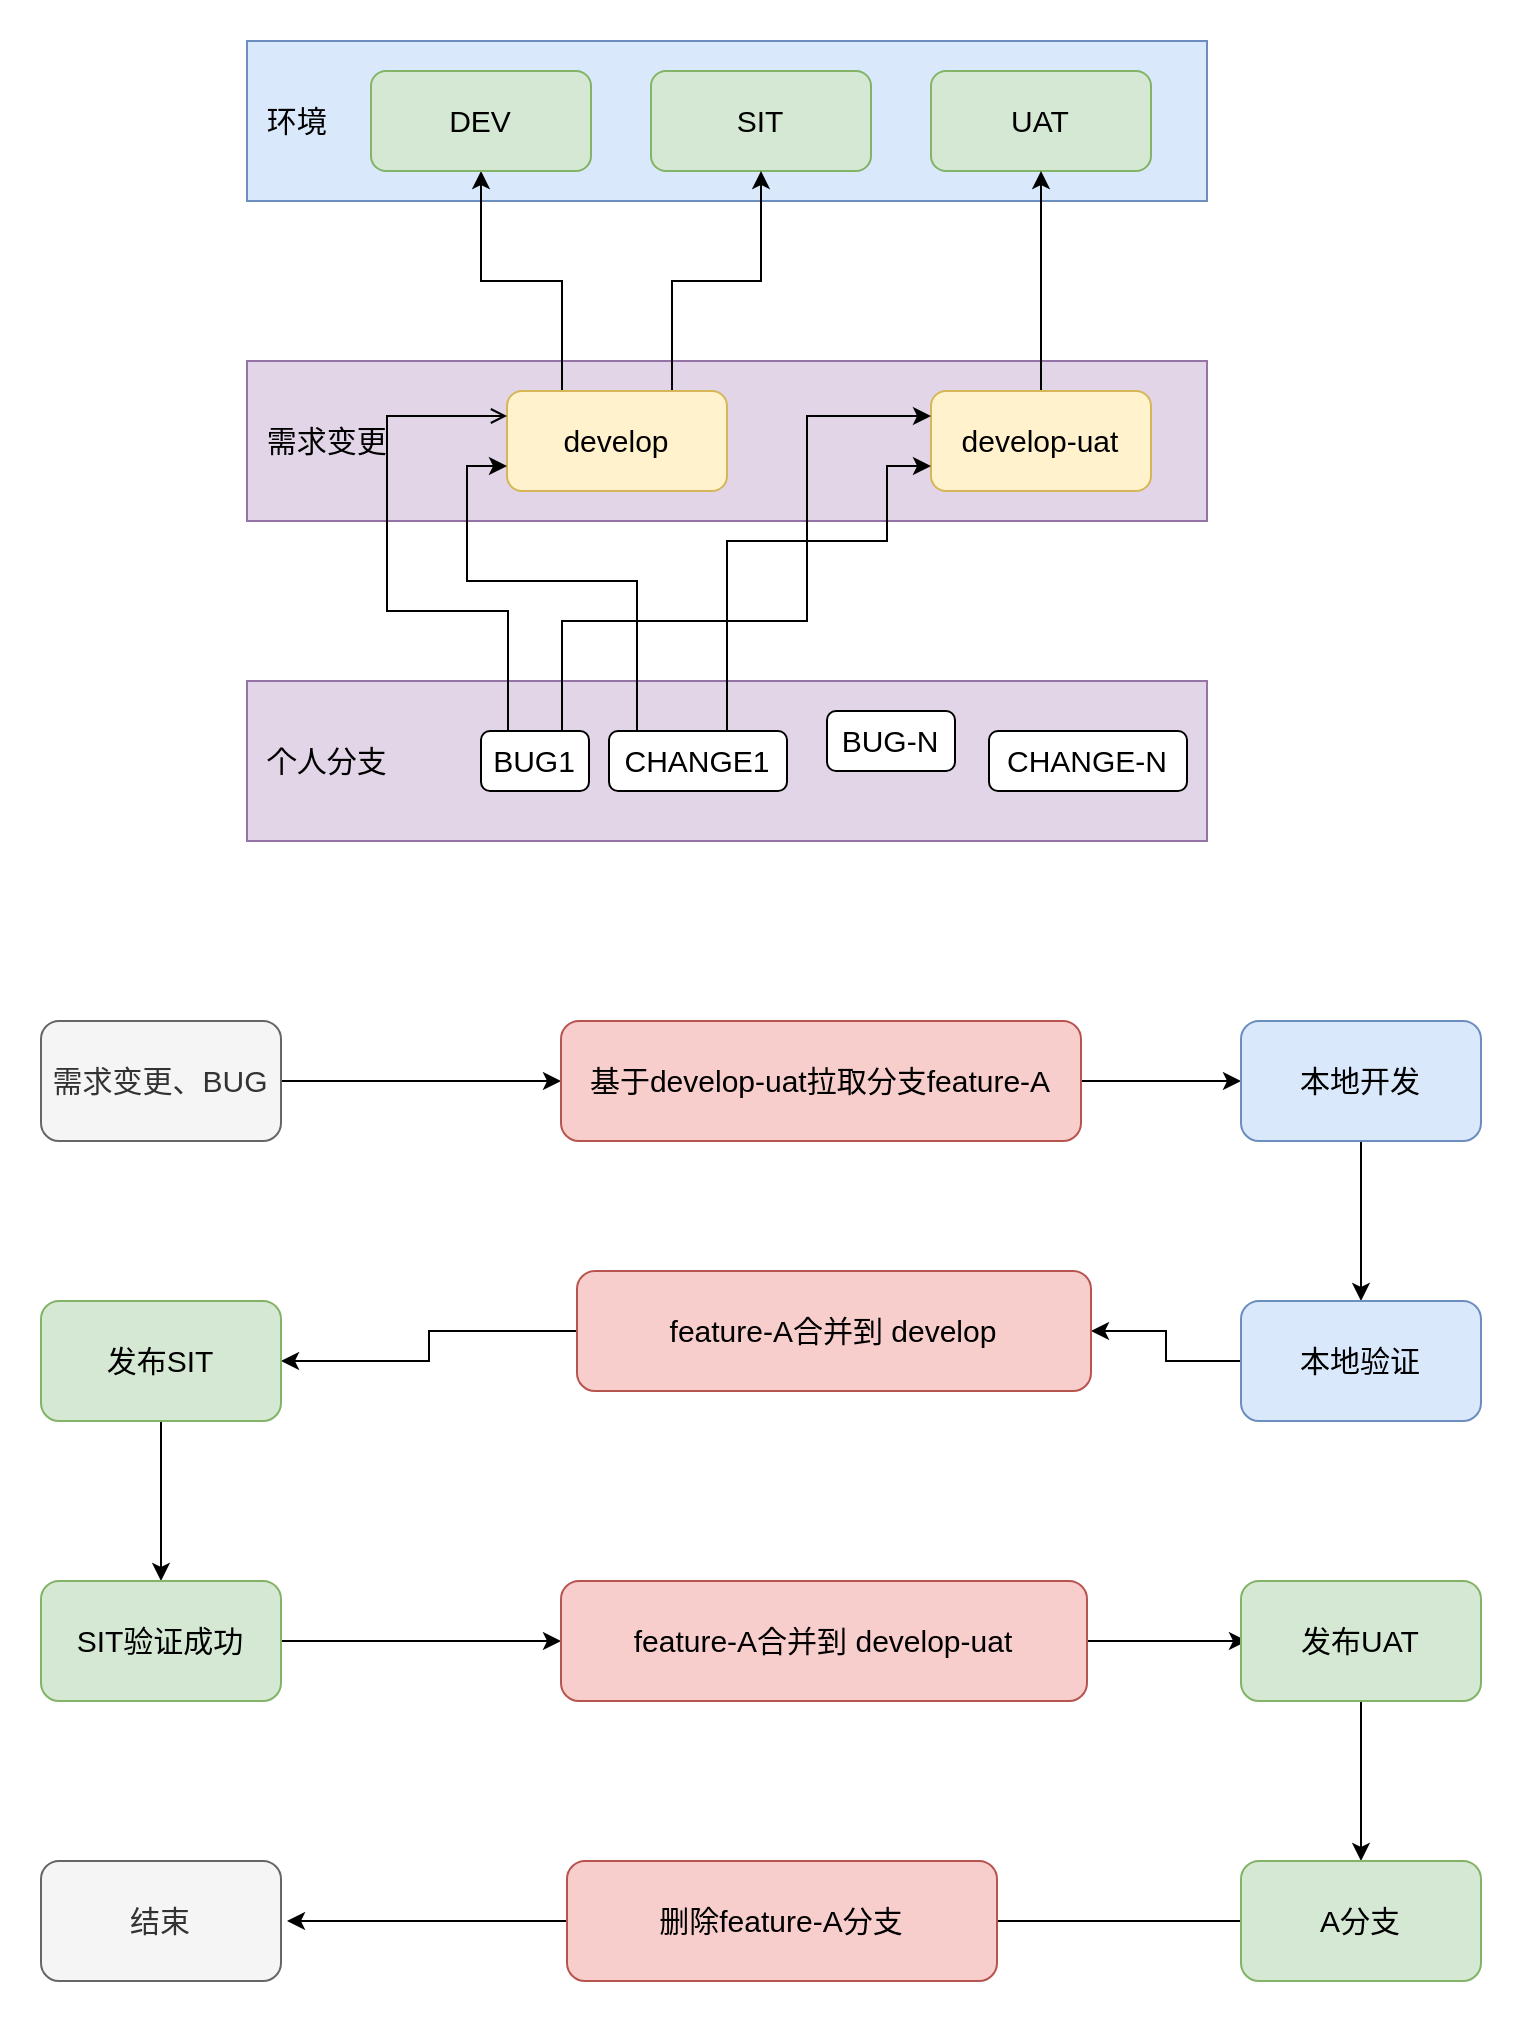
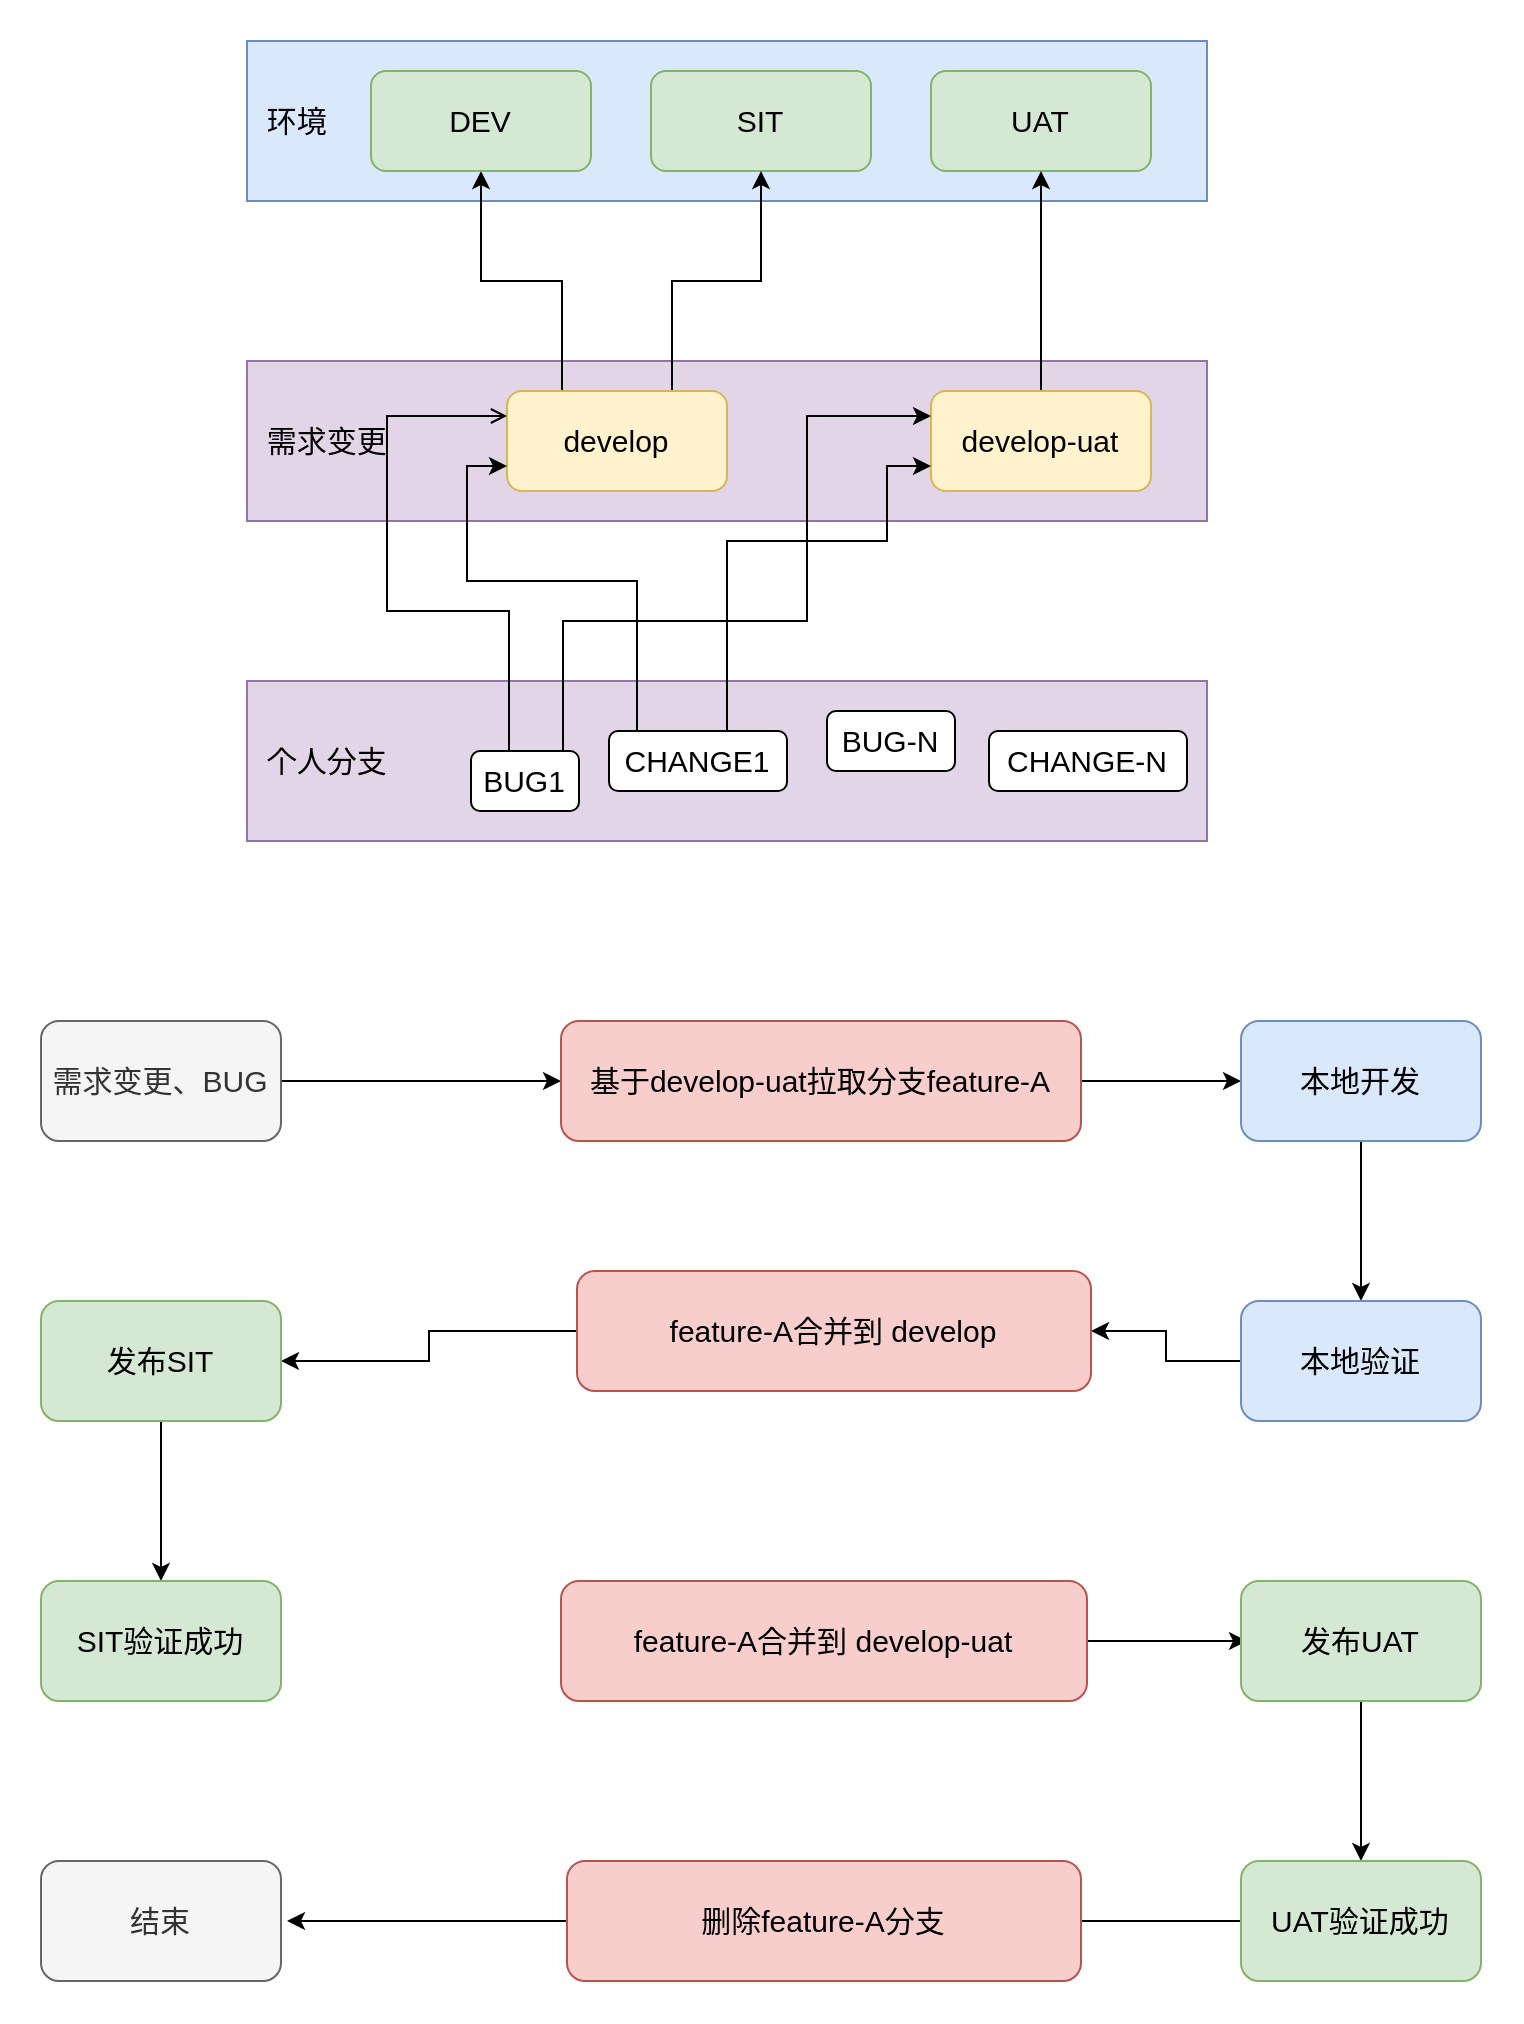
node "BUG1": moved (535, 761) -> (525, 781)
edge "SIT验证成功" -> "feature-A合并到 develop-uat": removed
node "删除feature-A分支": size 430x120 -> 514x120
node "A分支": label "A分支" -> "UAT验证成功"
